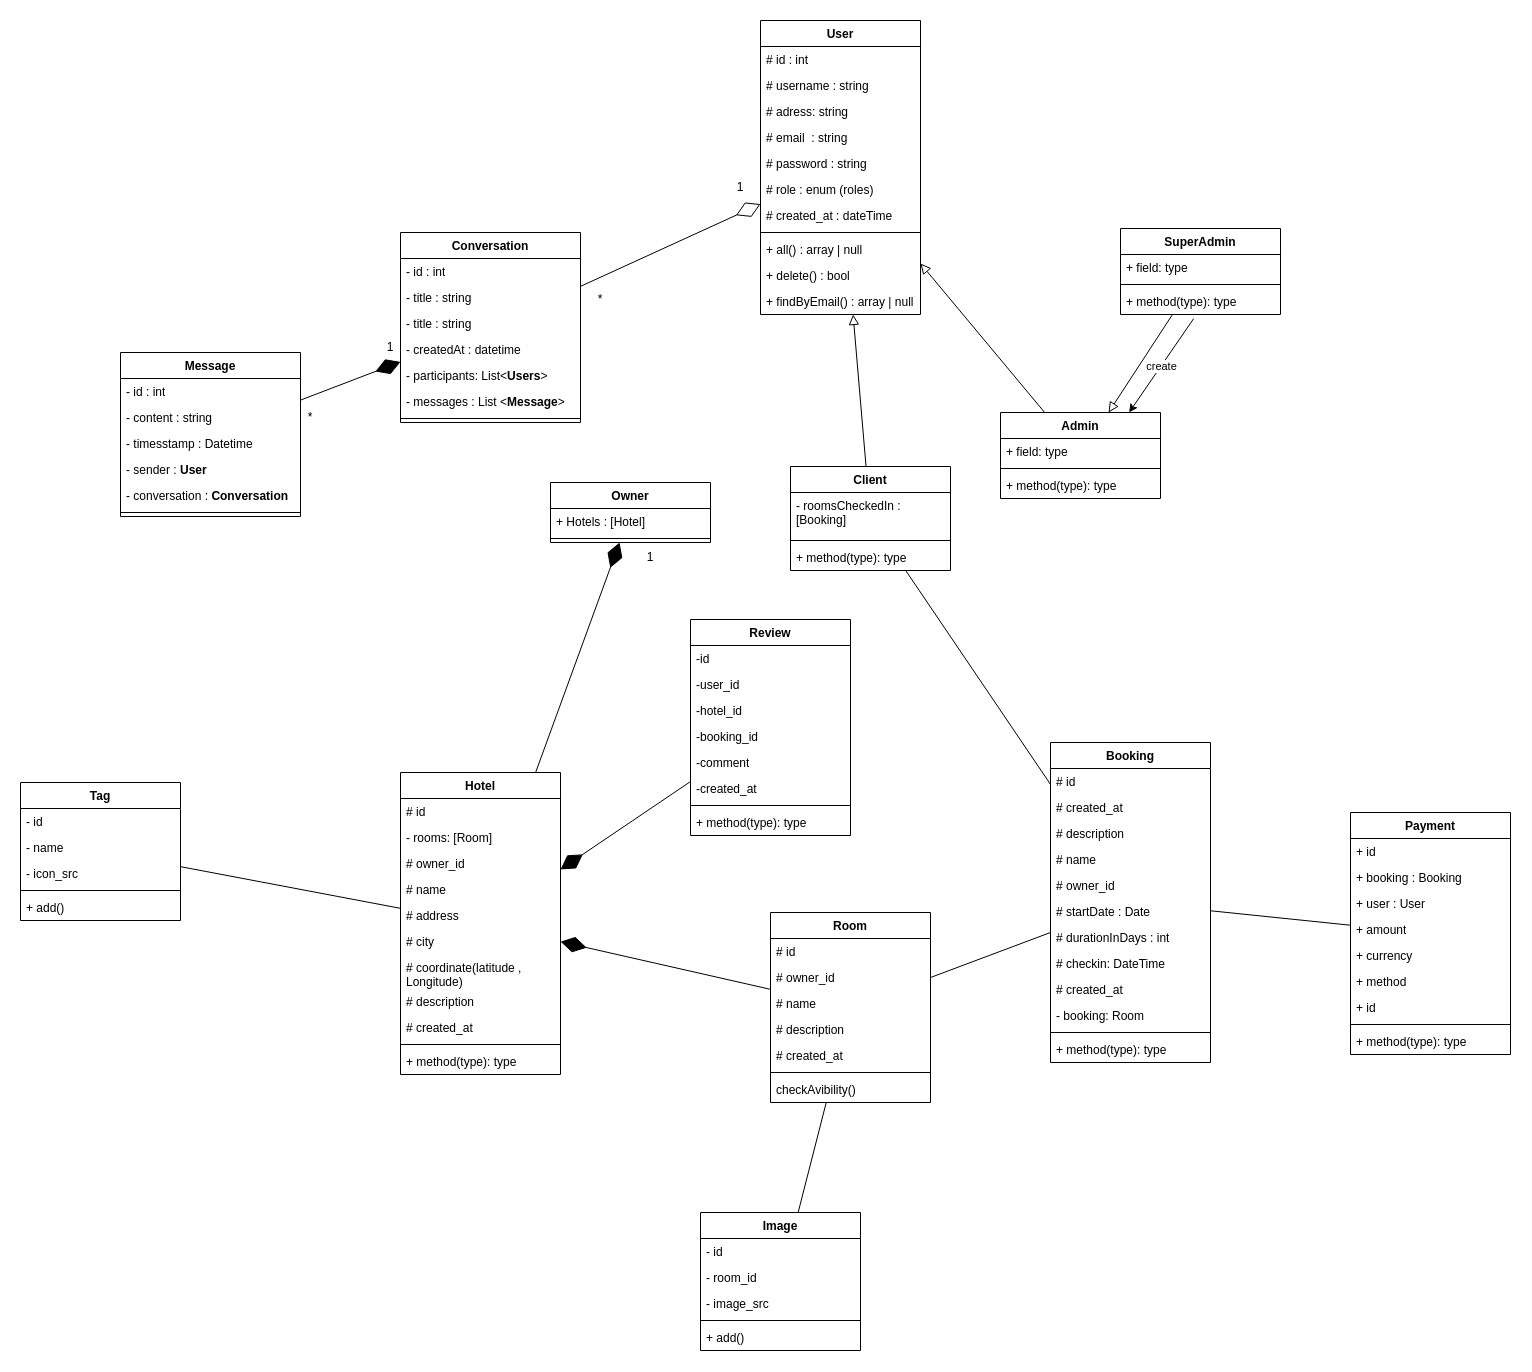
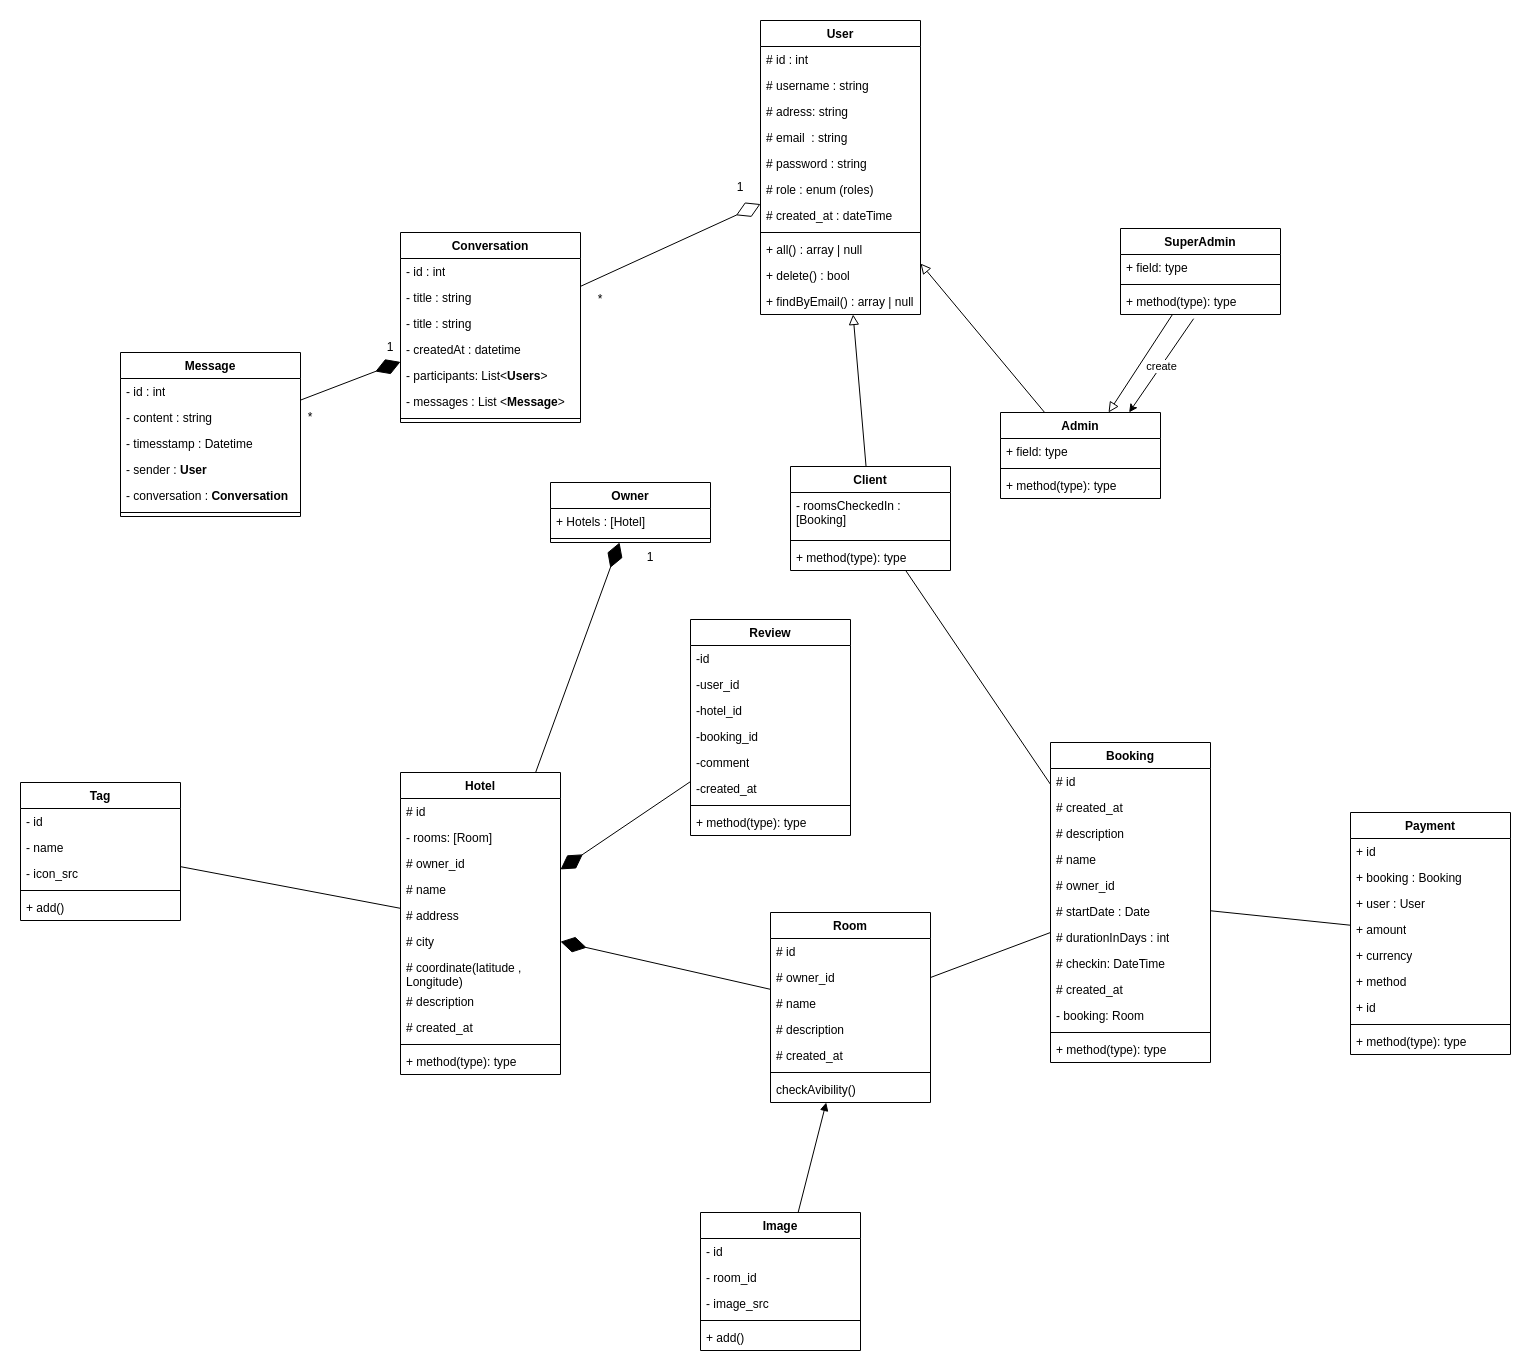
edge "Room" -- "Image": arrowhead none -> block
